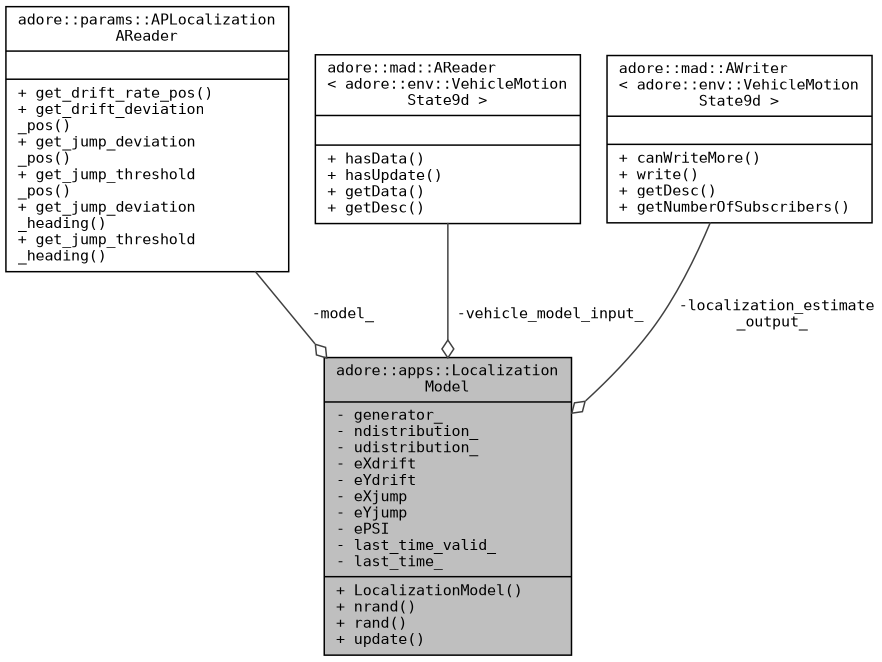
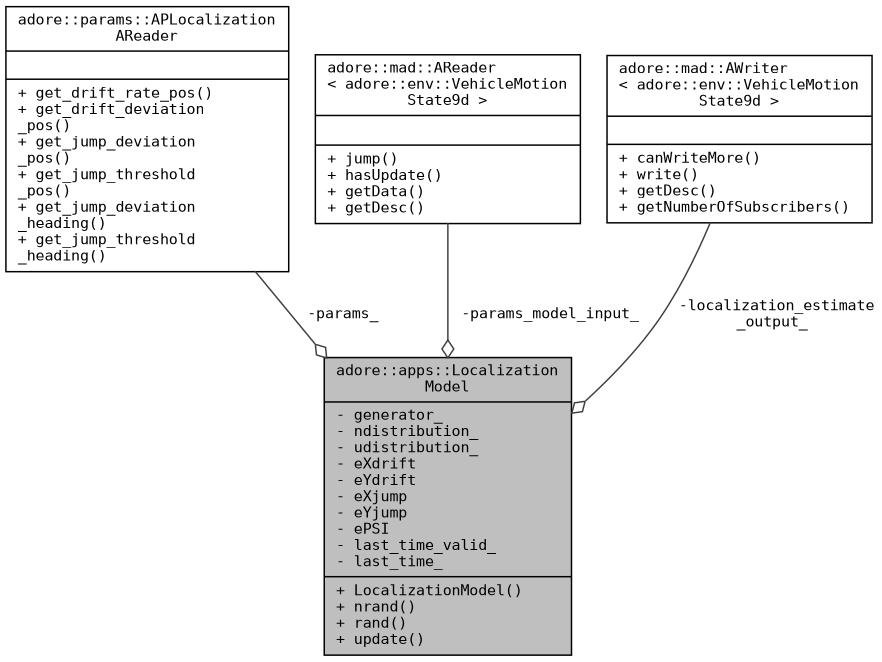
node "adore::mad::AReader": text "+ hasData()" -> "+ jump()"
edge "adore::params::APLocalization" -> "adore::apps::Localization": label " -model_" -> " -params_"
edge "adore::mad::AReader" -> "adore::apps::Localization": label " -vehicle_model_input_" -> " -params_model_input_"
